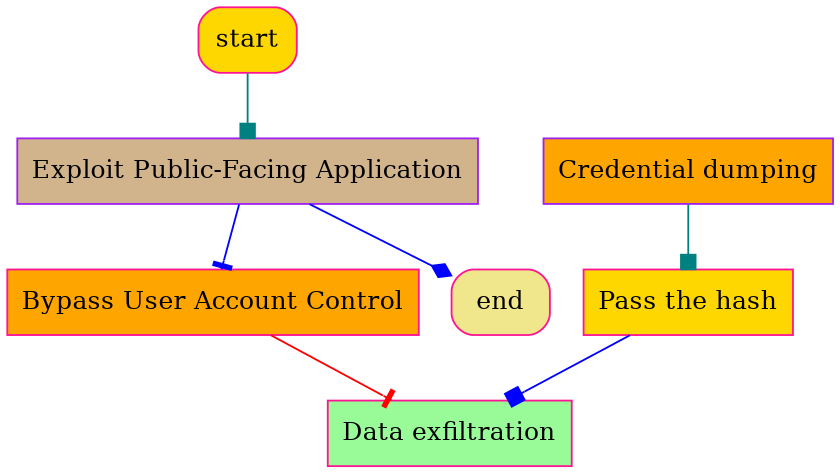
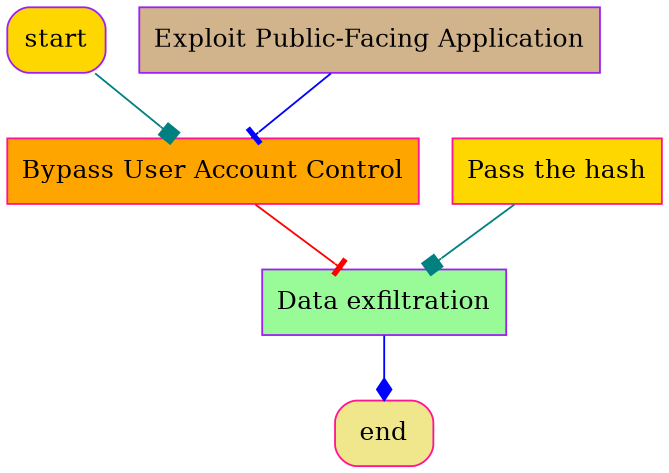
node "start": color deeppink -> purple
edge "start" -> "Exploit Public-Facing Application": now "start" -> "Bypass User Account Control"
node "Credential dumping": removed
edge "Exploit Public-Facing Application" -> "end": now "Data exfiltration" -> "end"
edge "Pass the hash" -> "Data exfiltration": color blue -> teal
node "Data exfiltration": color deeppink -> purple
